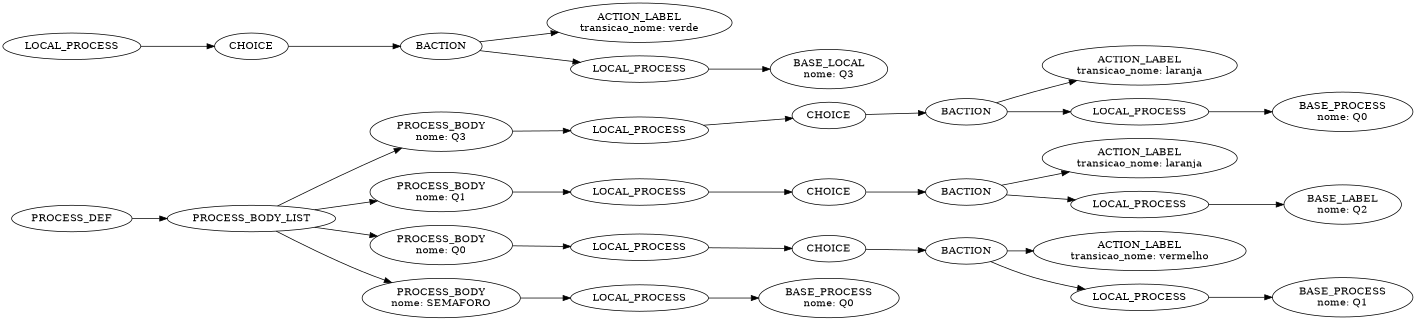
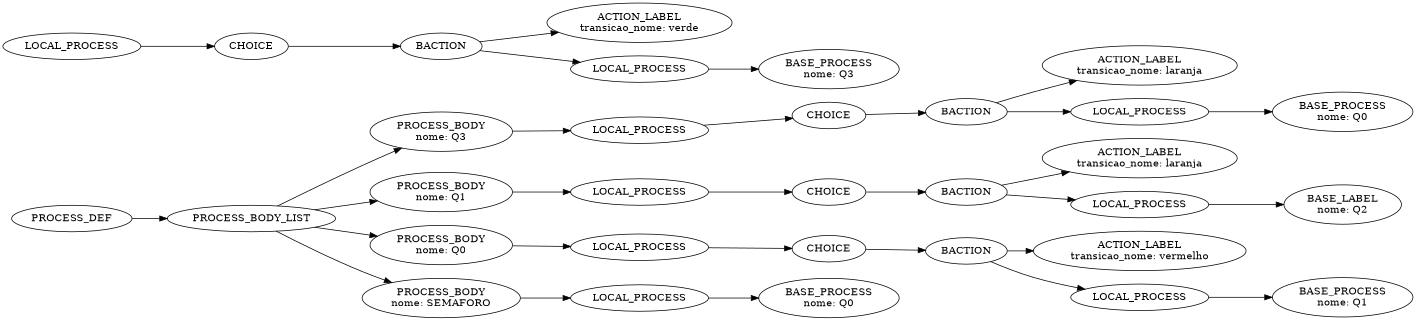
node "BASE_LOCAL nome: Q3": label "BASE_LOCAL nome: Q3" -> "BASE_PROCESS nome: Q3"
